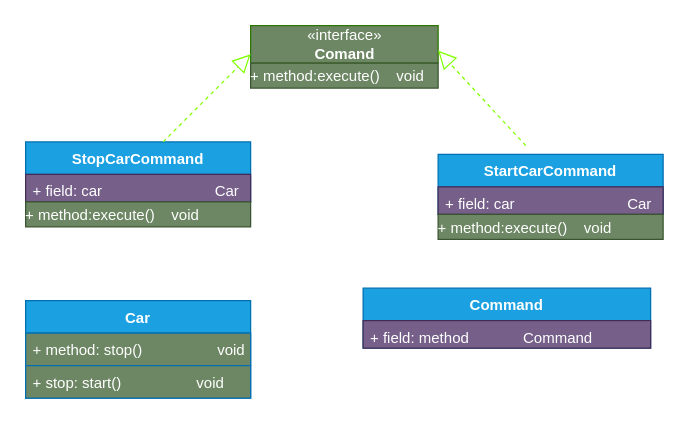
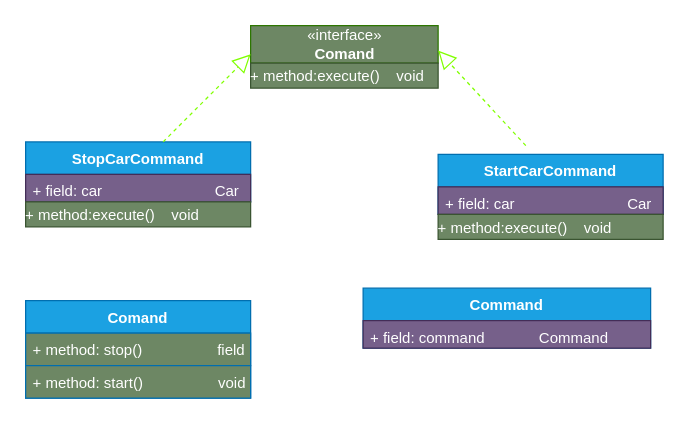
node "Car": label "Car" -> "Comand"
node "+ field: method Command": label "+ field: method Command" -> "+ field: command Command"
node "+ method: stop() void": label "+ method: stop() void" -> "+ method: stop() field"
node "+ stop: start() void": label "+ stop: start() void" -> "+ method: start() void"
